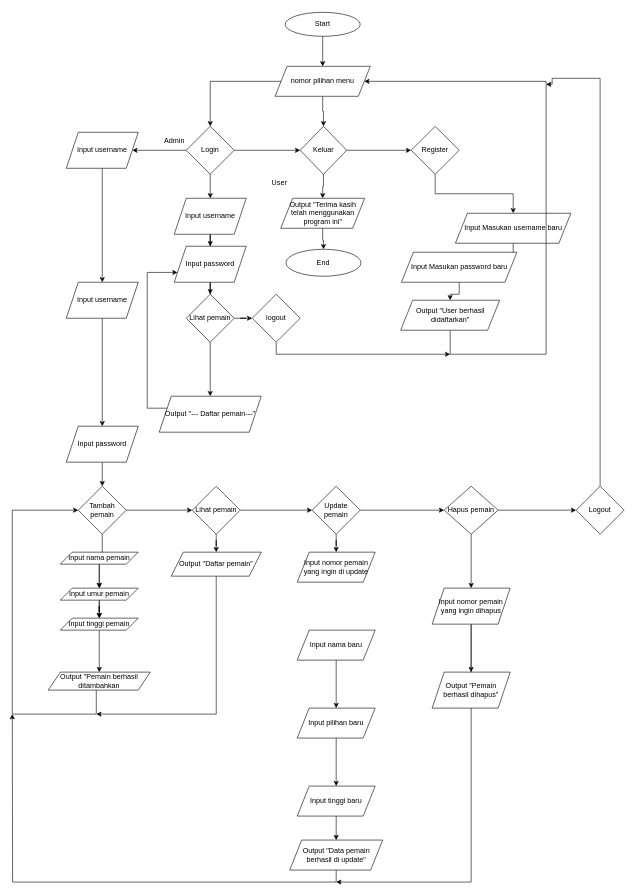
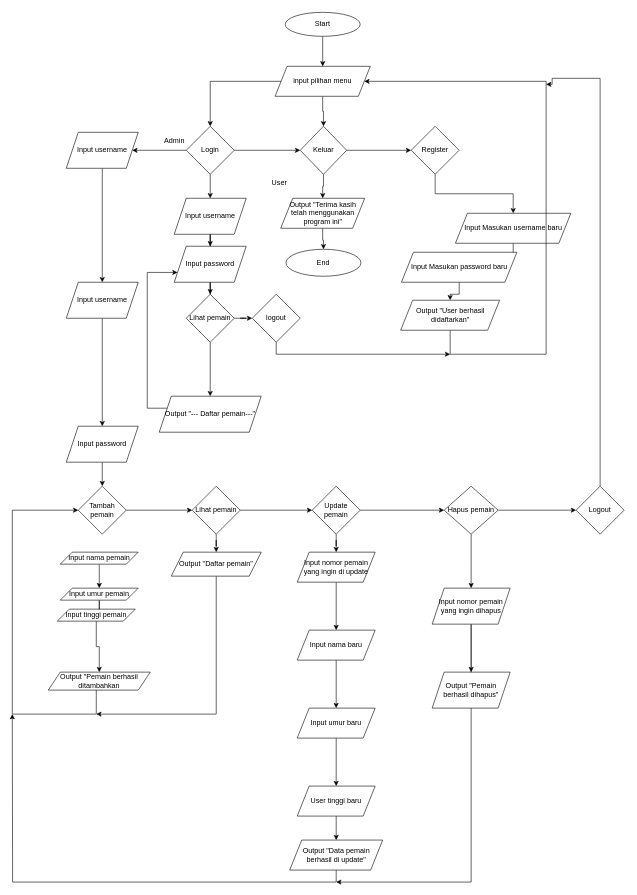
node "nomor pilihan menu": label "nomor pilihan menu" -> "input pilihan menu"
edge "Tambah pemain" -> "Input umur pemain": removed
node "Input tinggi pemain": moved (99, 624) -> (96, 615)
edge "Input nomor pemain yang ingin di update" -> "Input nama baru": added
node "Input pilihan baru": label "Input pilihan baru" -> "Input umur baru"
node "Input tinggi baru": label "Input tinggi baru" -> "User tinggi baru"
